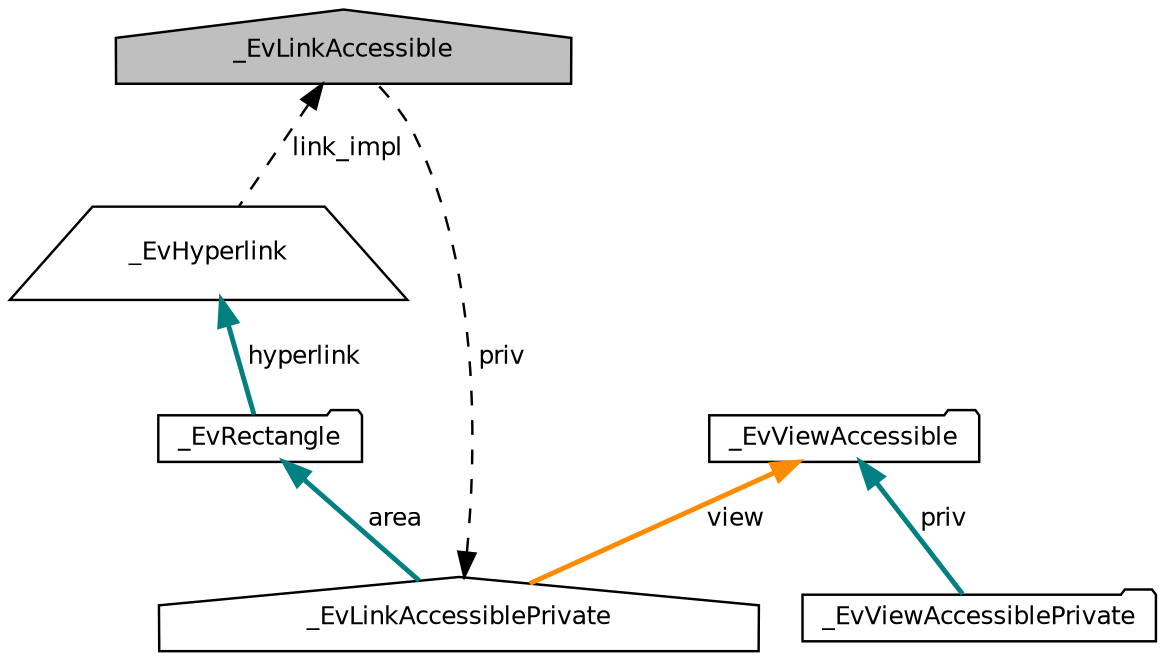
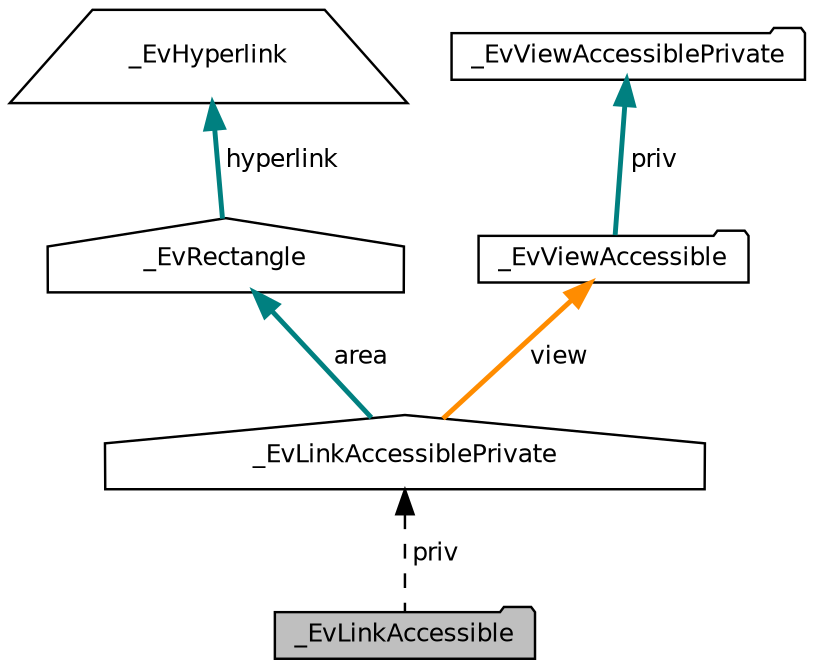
node "_EvLinkAccessible": shape house -> folder
edge "_EvHyperlink" -> "_EvLinkAccessible": removed, label "link_impl"
node "_EvRectangle": shape folder -> house
edge "_EvViewAccessiblePrivate" -> "_EvViewAccessible": reversed
